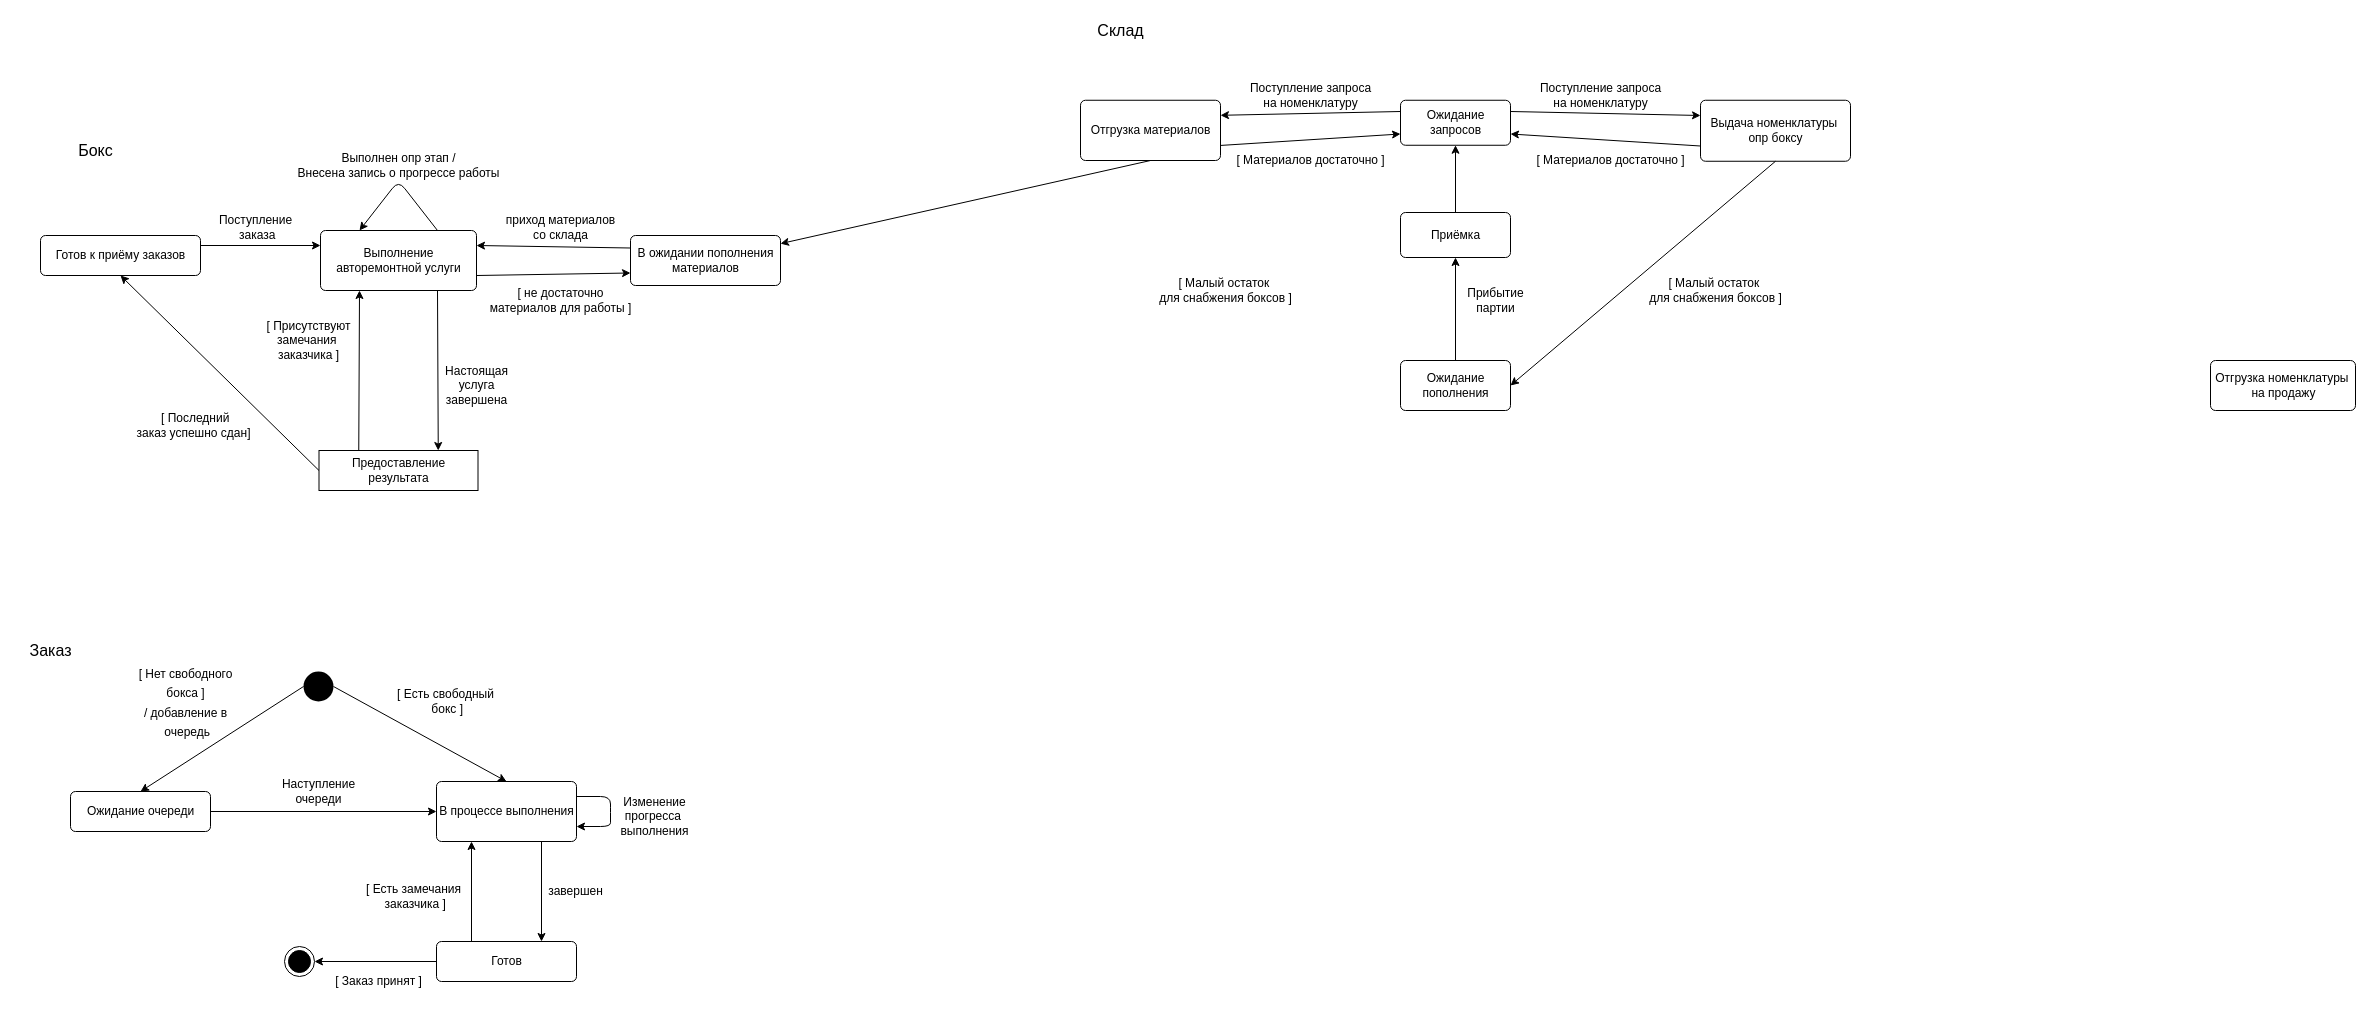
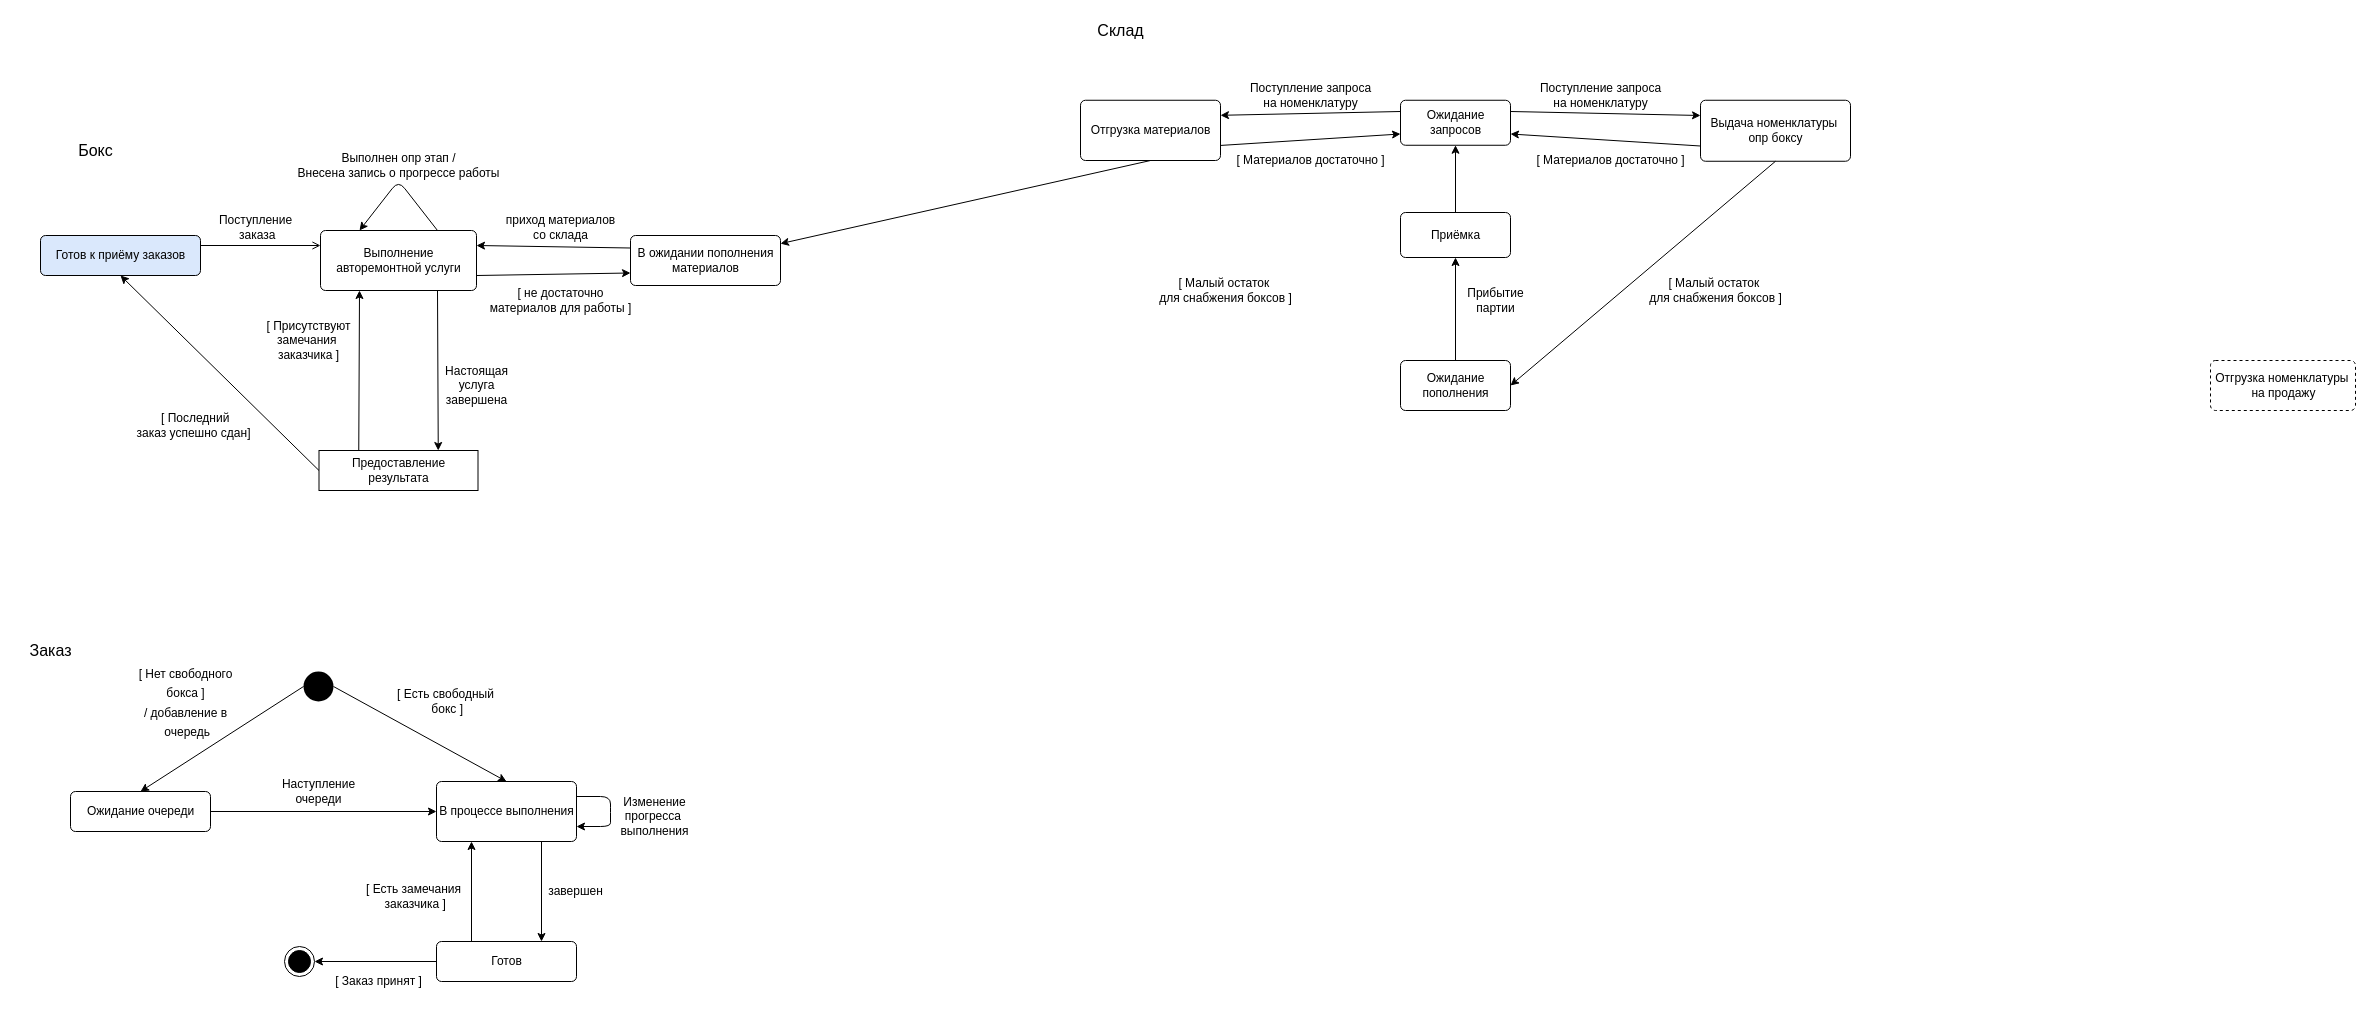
edge "Готов к приёму заказов" -> "Выполнение авторемонтной услуги": arrowhead classic -> open
node "Готов к приёму заказов": fillcolor #ffffff -> #dae8fc
node "Отгрузка номенклатуры на продажу": style solid -> dashed
